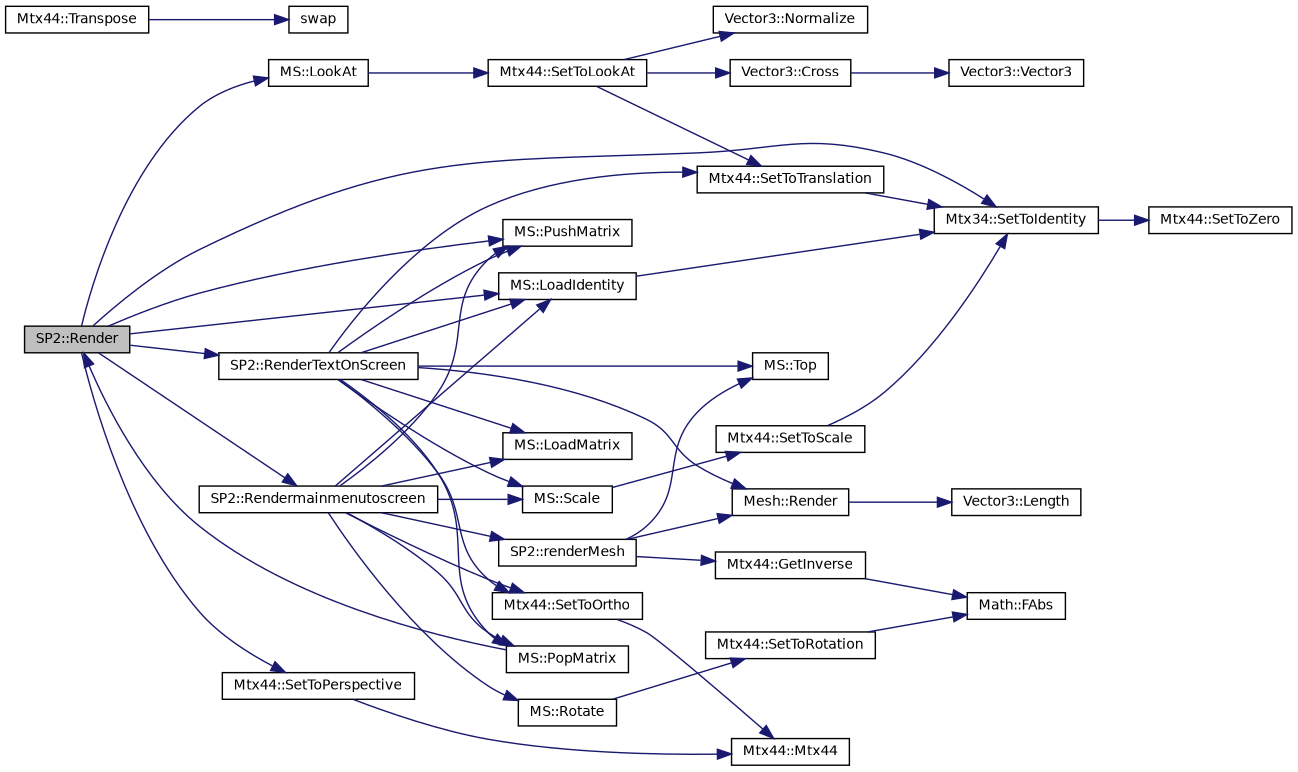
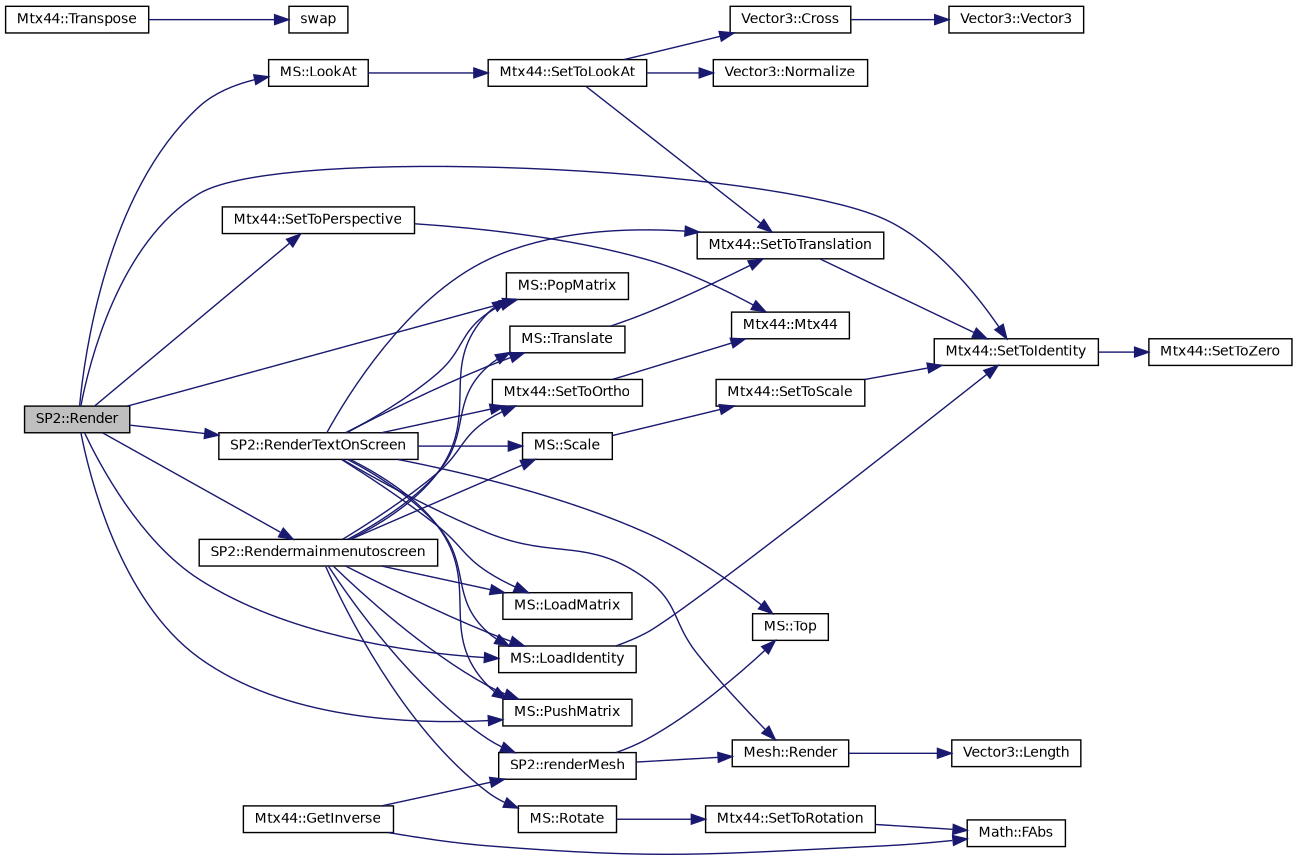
node "Mtx34::SetToIdentity": label "Mtx34::SetToIdentity" -> "Mtx44::SetToIdentity"
node "MS::Translate": added
edge "SP2::renderMesh" -> "Mtx44::GetInverse": reversed
edge "MS::PopMatrix" -> "SP2::Render": reversed
